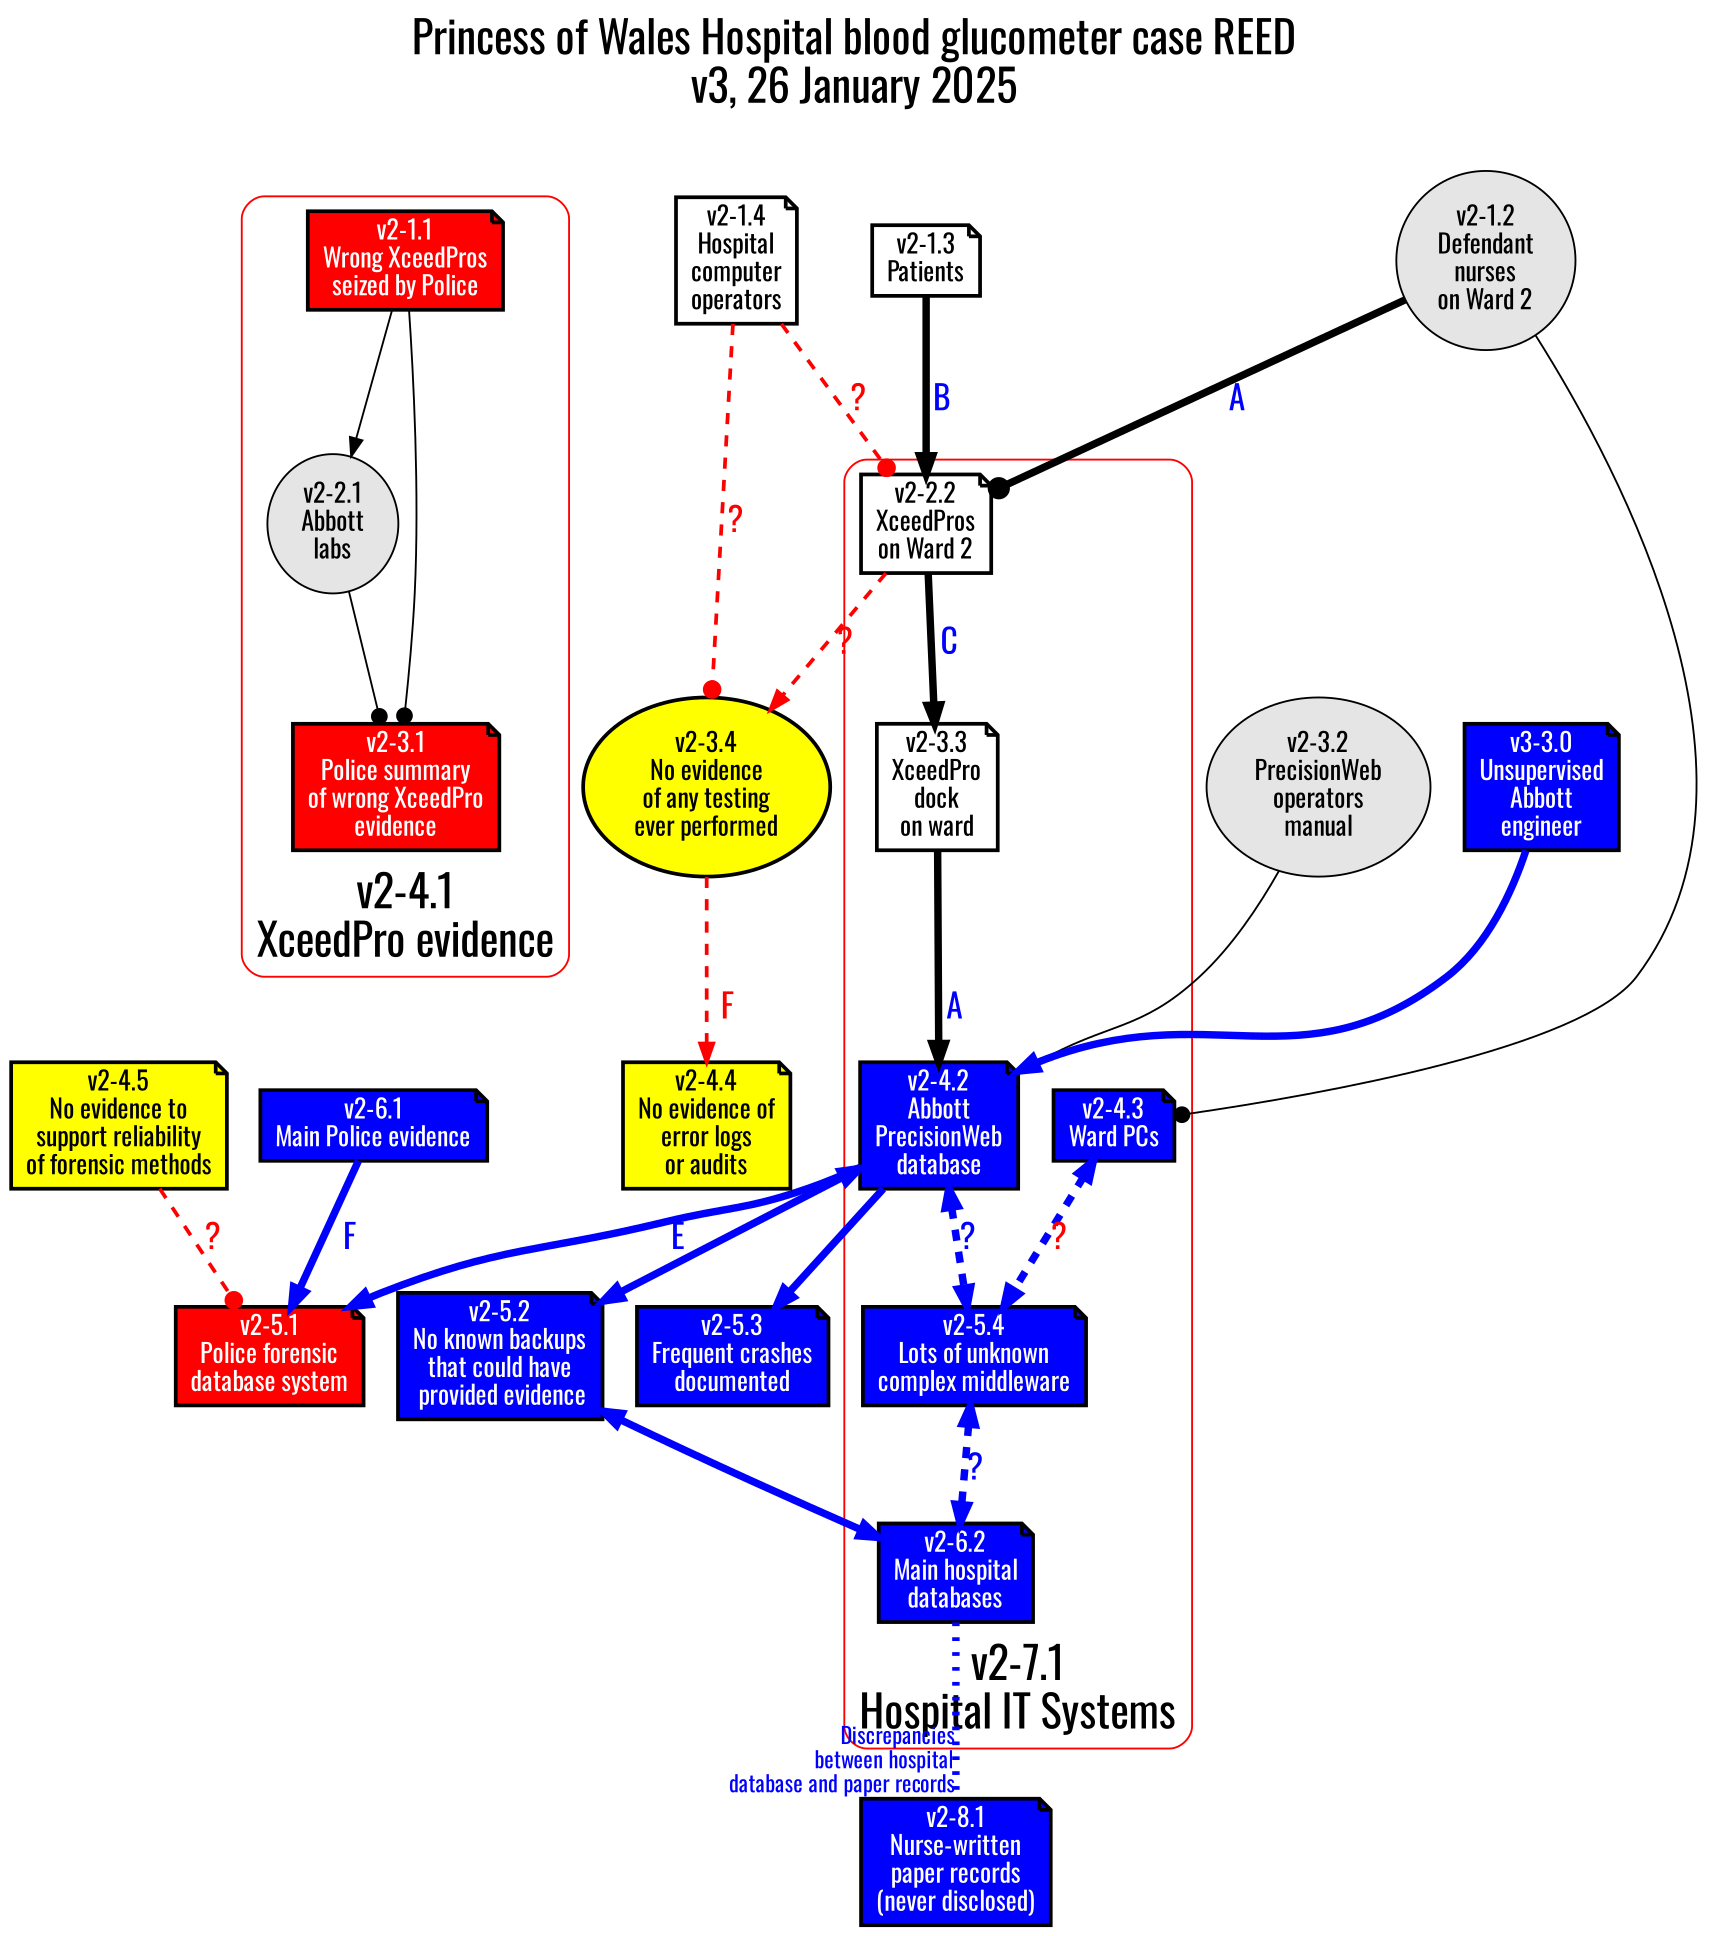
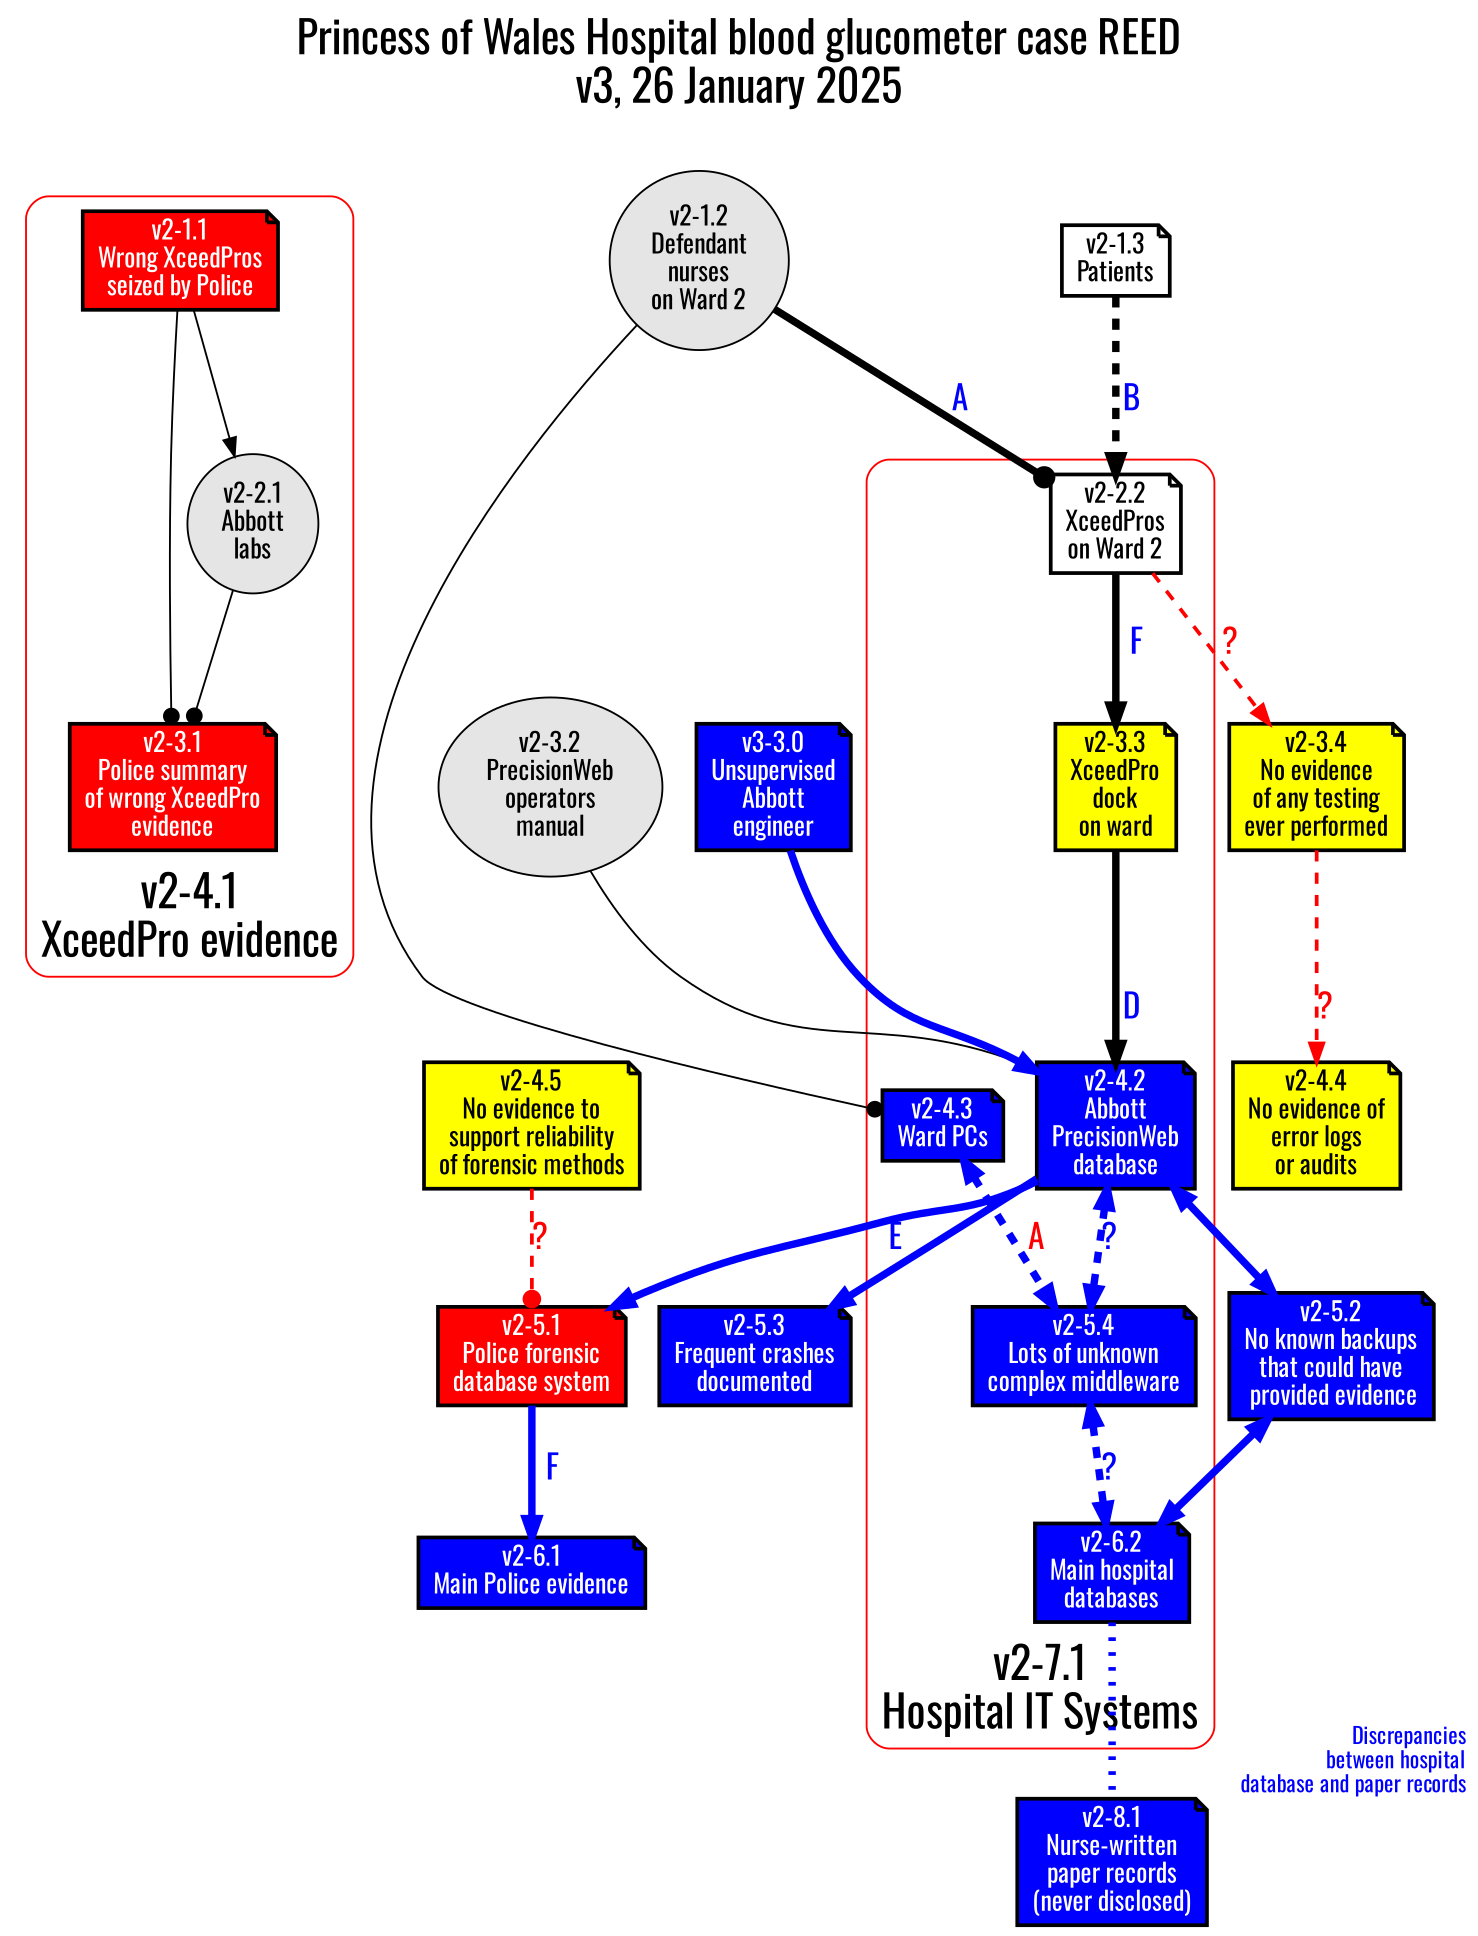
node "v2-1.4 Hospital computer operators": removed
edge "v2-1.3 Patients" -> "v2-2.2 XceedPros on Ward 2": style solid -> dashed
edge "v2-2.2 XceedPros on Ward 2" -> "v2-3.3 XceedPro dock on ward": label " C" -> "  F"
node "v2-3.4 No evidence of any testing ever performed": shape ellipse -> note
node "v2-3.3 XceedPro dock on ward": fillcolor white -> yellow
edge "v2-3.4 No evidence of any testing ever performed" -> "v2-4.4 No evidence of error logs or audits": label "  F" -> "?"
edge "v2-3.3 XceedPro dock on ward" -> "v2-4.2 Abbott PrecisionWeb database": label " A" -> " D"
edge "v2-6.1 Main Police evidence" -> "v2-5.1 Police forensic database system": reversed
edge "v2-4.3 Ward PCs" -- "v2-5.4 Lots of unknown complex middleware": label "?" -> " A"
